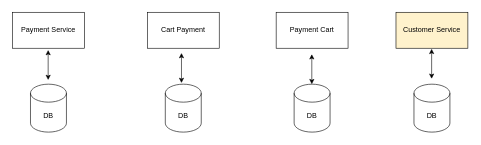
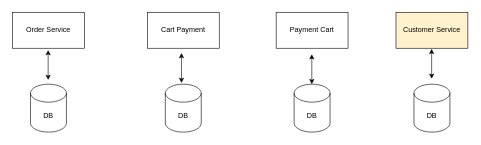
node "Payment Service": label "Payment Service" -> "Order Service"
